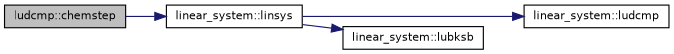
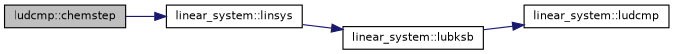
edge "linear_system::linsys" -> "linear_system::ludcmp": now "linear_system::lubksb" -> "linear_system::ludcmp"
